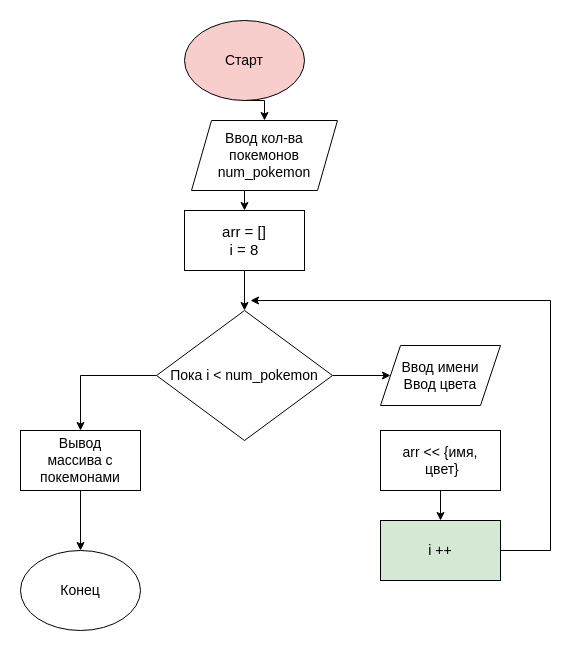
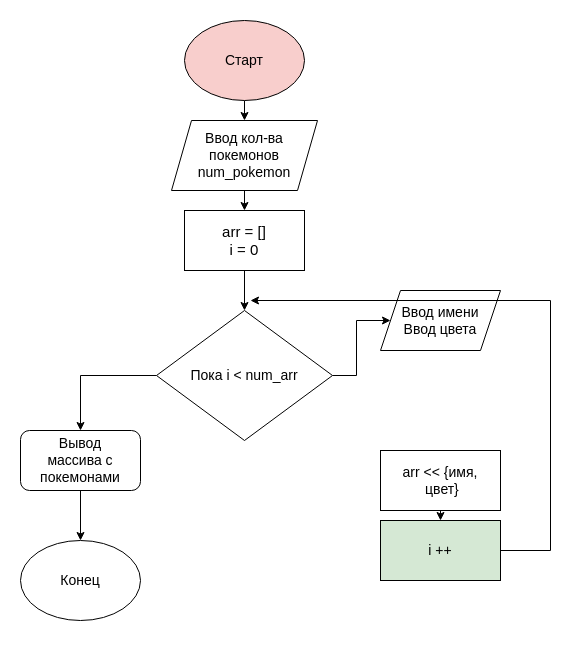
node "Ввод кол-ва покемонов num_pokemon": moved (265, 156) -> (245, 156)
node "arr = []i = 8": label "arr = []i = 8" -> "arr = []i = 0"
node "Пока i < num_pokemon": label "Пока i < num_pokemon" -> "Пока i < num_arr"
node "Ввод имени Ввод цвета": moved (441, 376) -> (441, 321)
node "Вывод массива с покемонами": shape rectangle -> rounded rectangle
node "arr << {имя, цвет}": moved (441, 461) -> (441, 481)
node "Конец": moved (81, 591) -> (81, 581)
